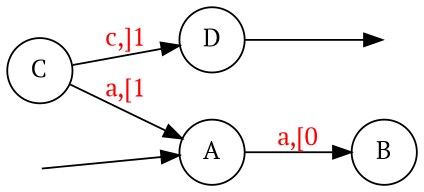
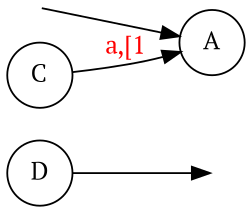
edge "C" -> "D": removed, label "c,]1"
node "B": removed
